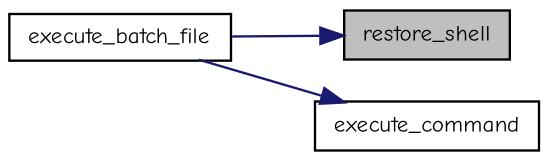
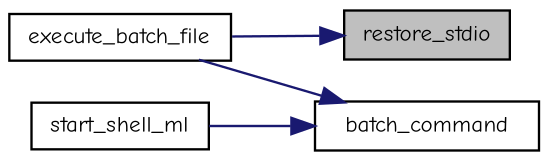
node "restore_shell": label "restore_shell" -> "restore_stdio"
node "start_shell_ml": added
node "execute_command": label "execute_command" -> "batch_command"
